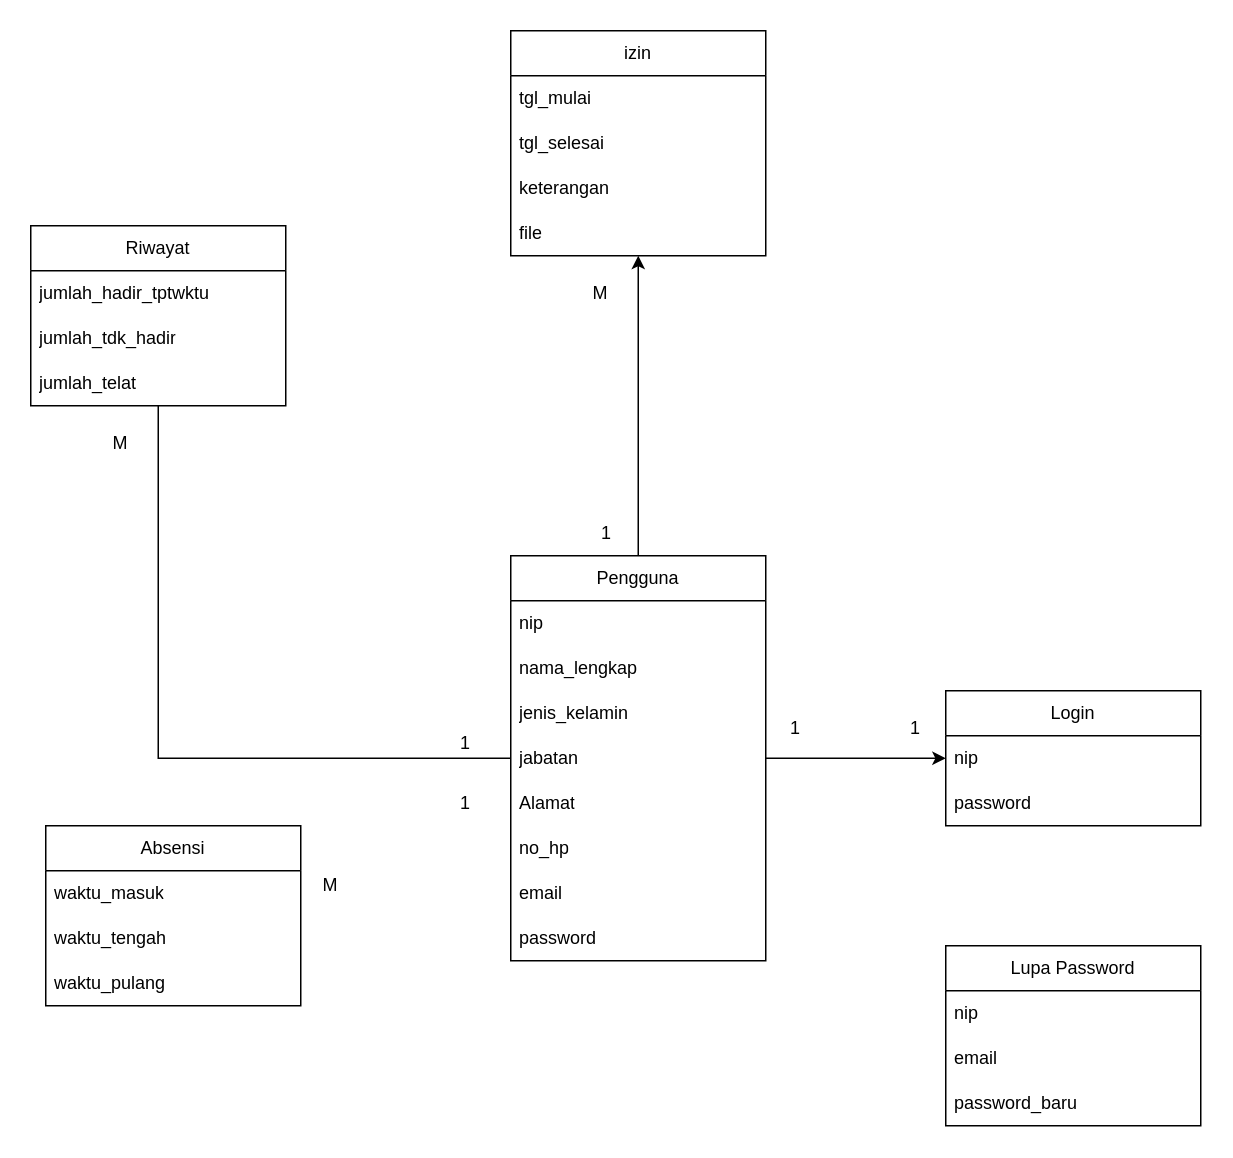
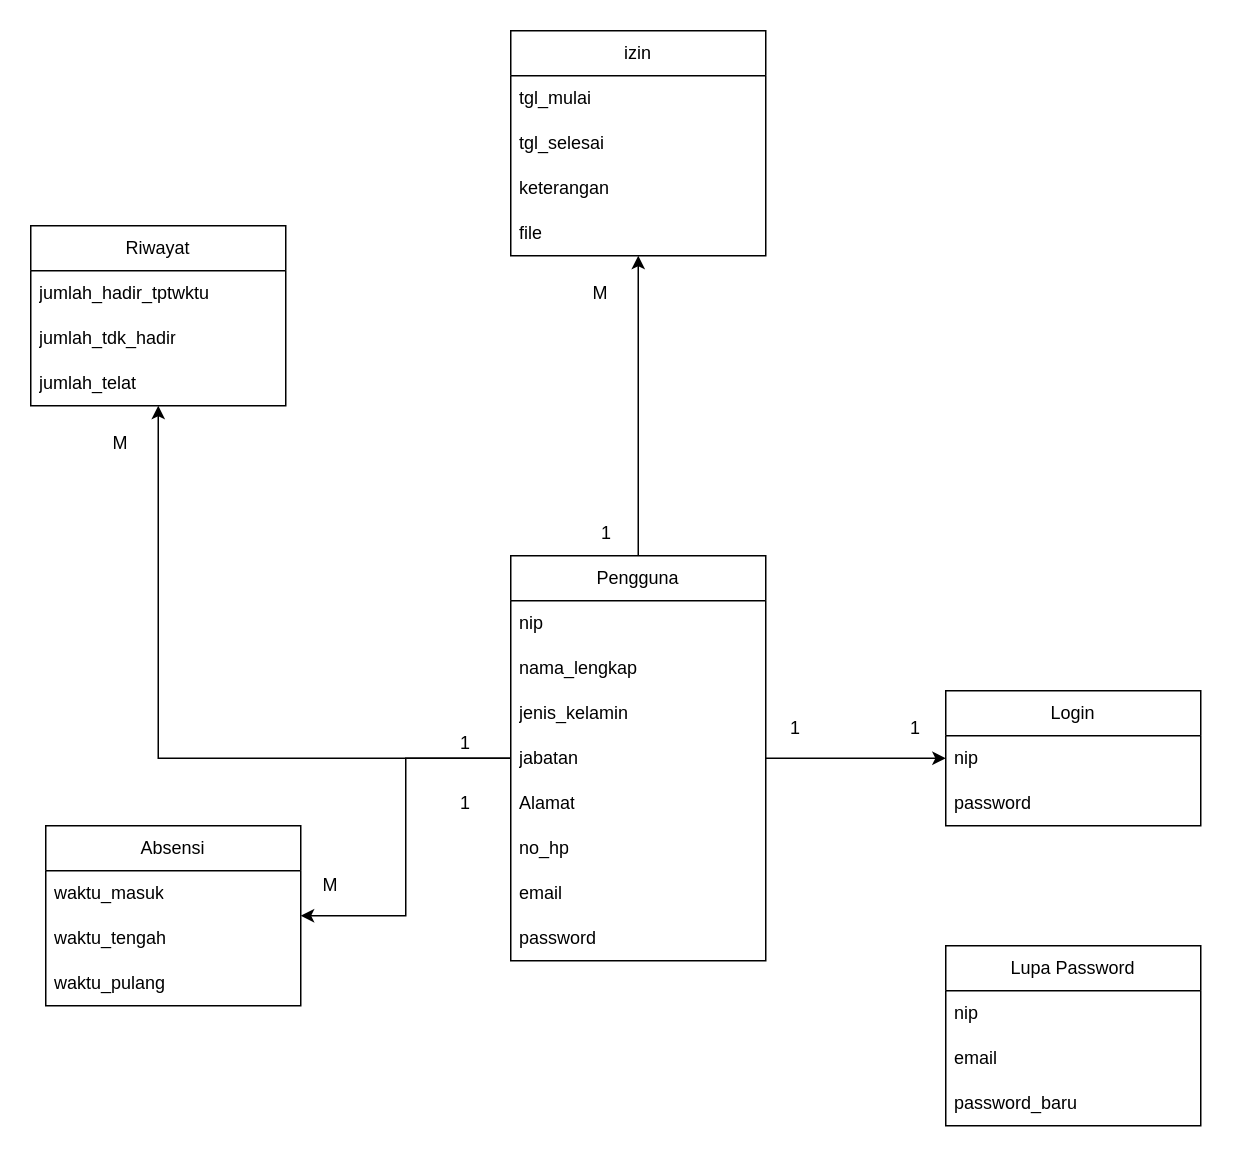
edge "Riwayat" -- "Pengguna": arrowhead none -> classic
edge "Pengguna" -> "Absensi": added
